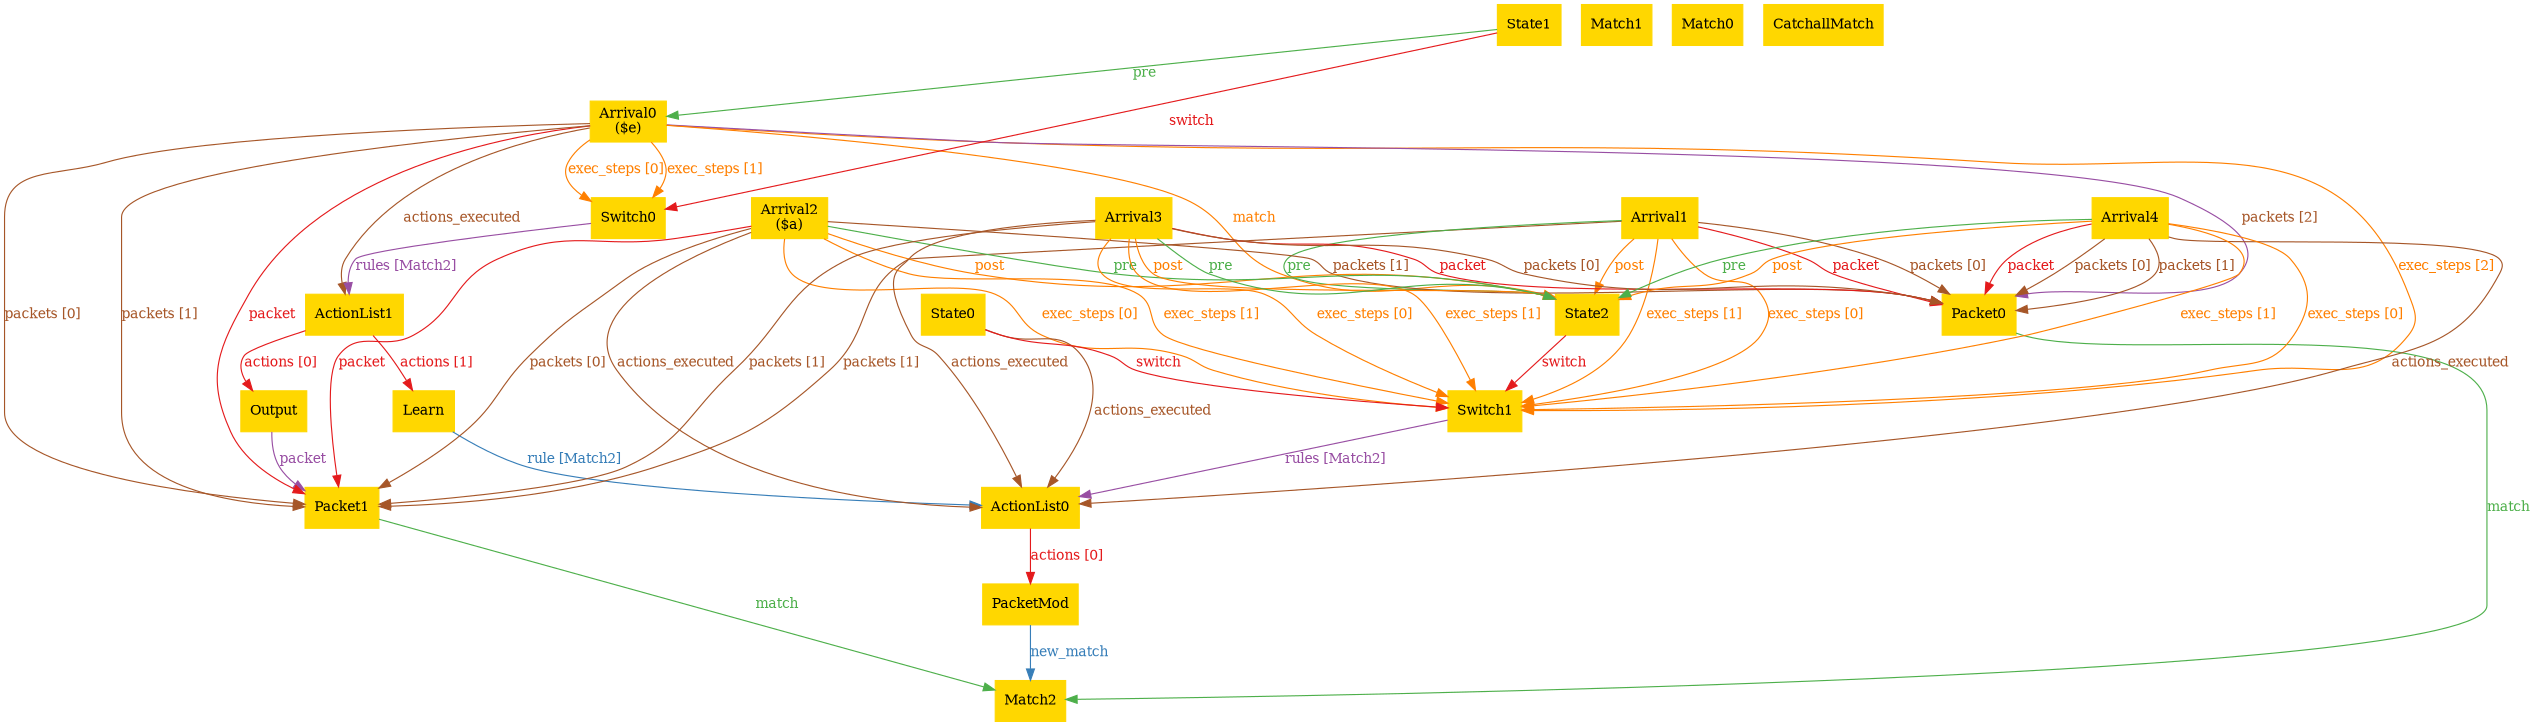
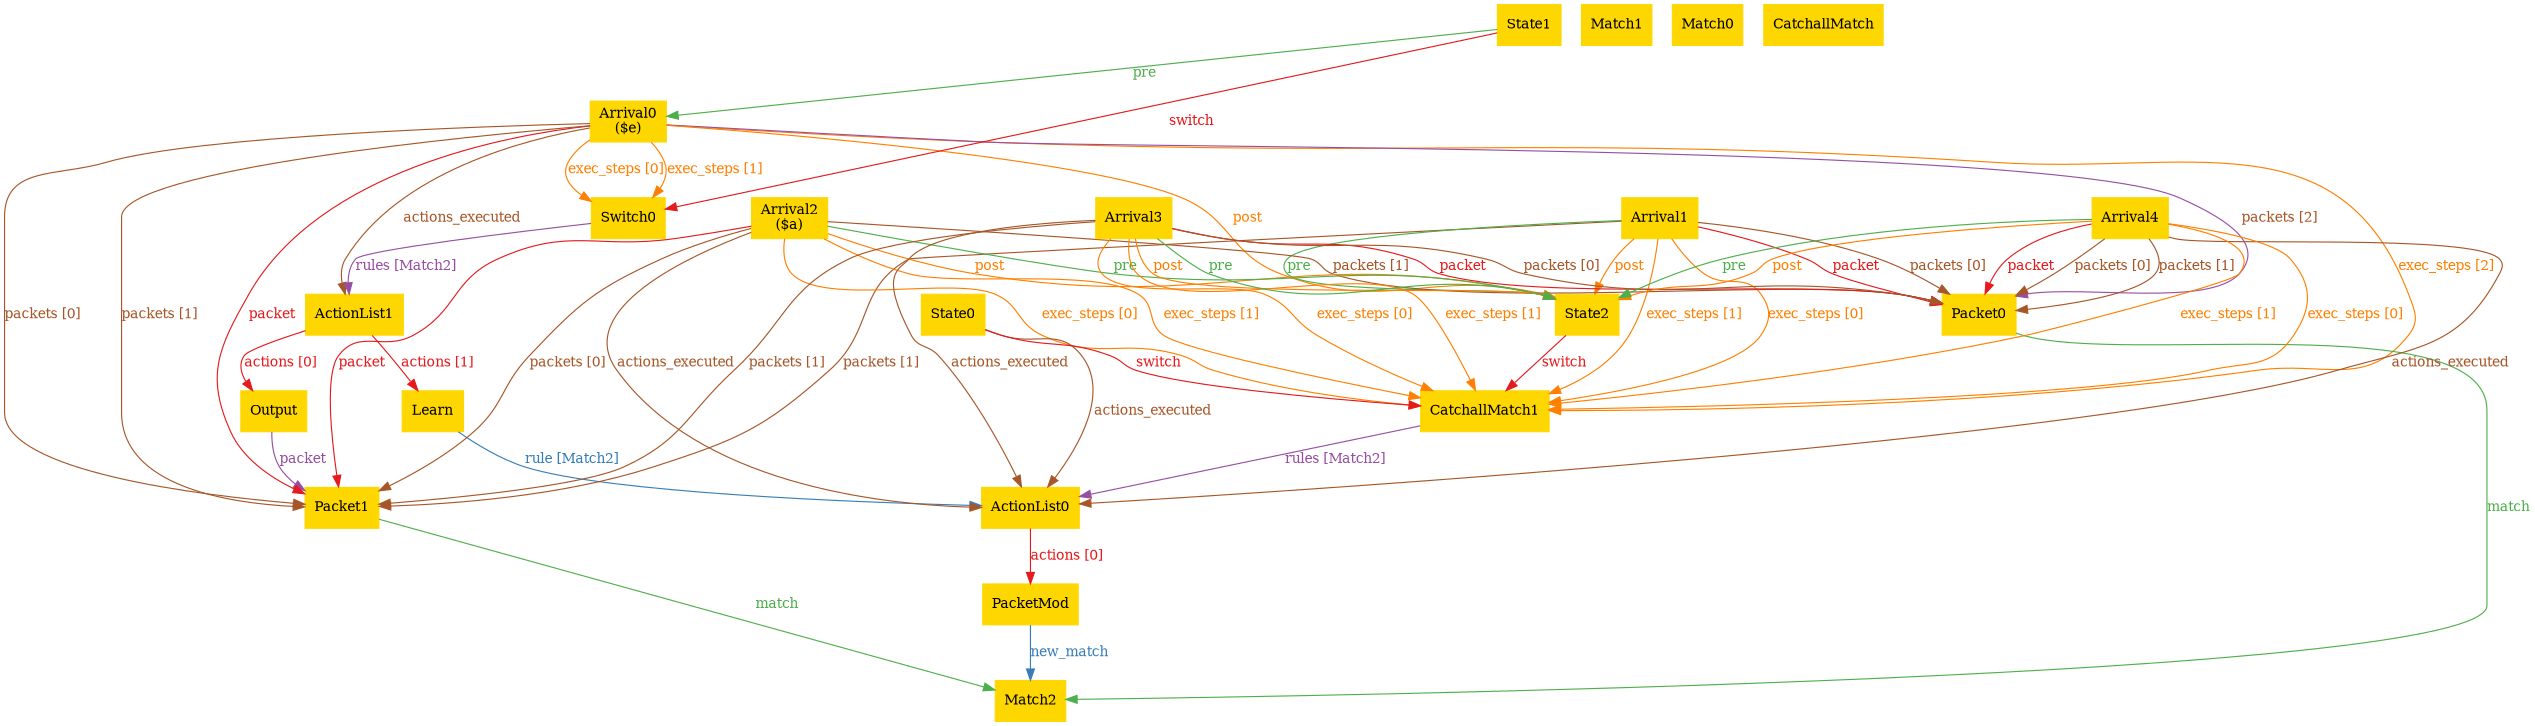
edge "Arrival0 ($e)" -> "State2": label "match" -> "post"
node "Switch1": label "Switch1" -> "CatchallMatch1"
